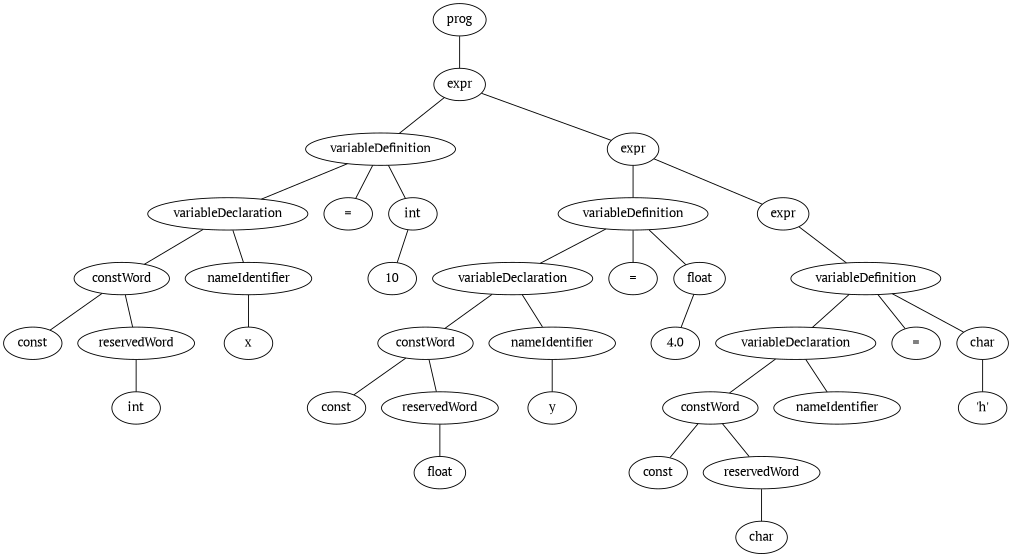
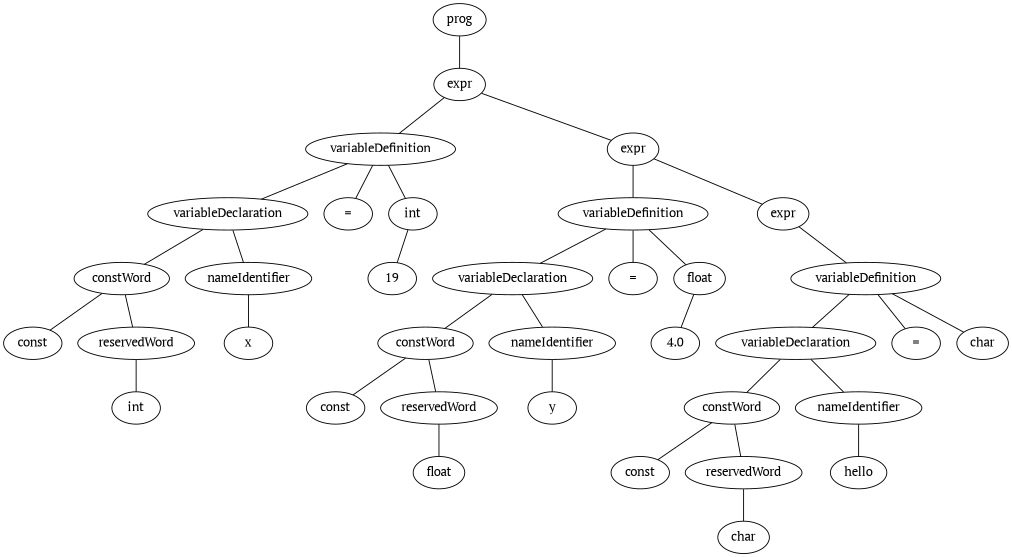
node "10": label "10" -> "19"
node "'h'": removed
node "hello": added
